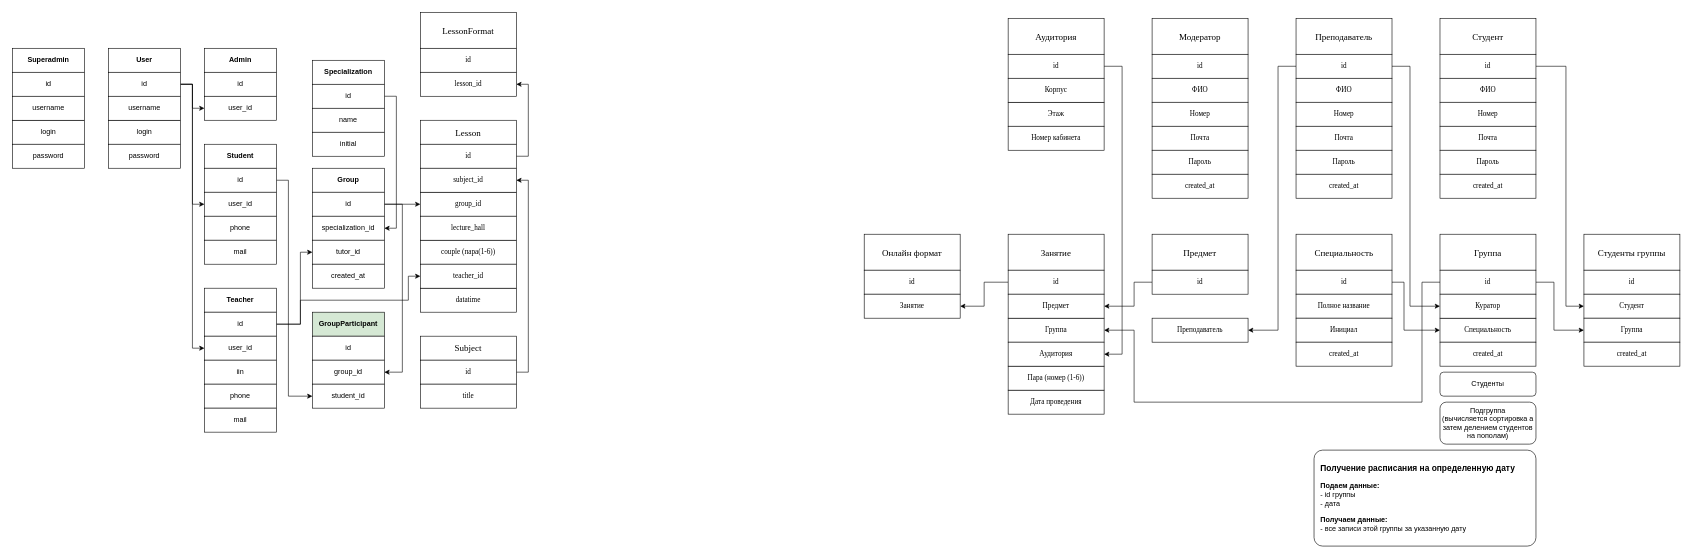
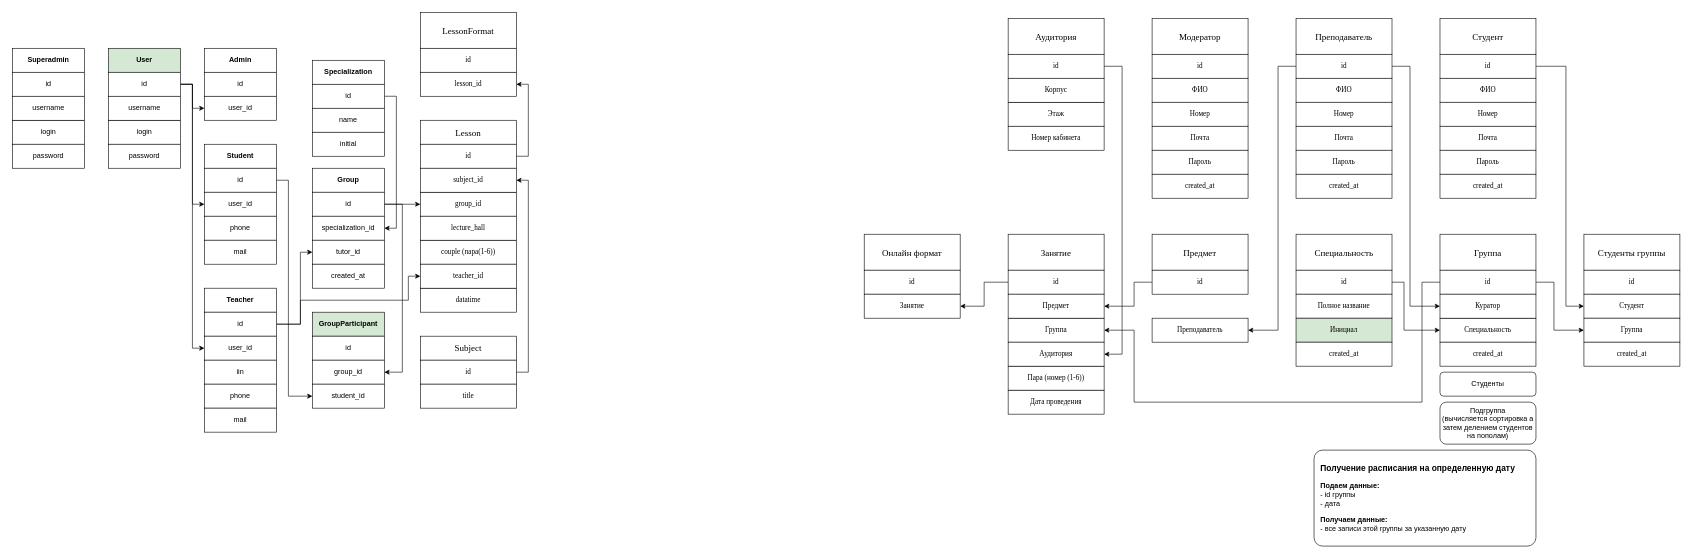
node "User": fillcolor #ffffff -> #d5e8d4
node "Инициал": fillcolor #ffffff -> #d5e8d4
